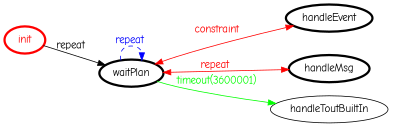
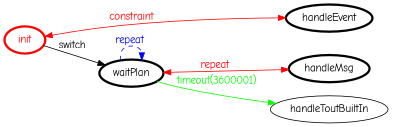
edge "handleEvent" -- "waitPlan": now "handleEvent" -- "init"
edge "init" -> "waitPlan": label "repeat " -> "switch"
